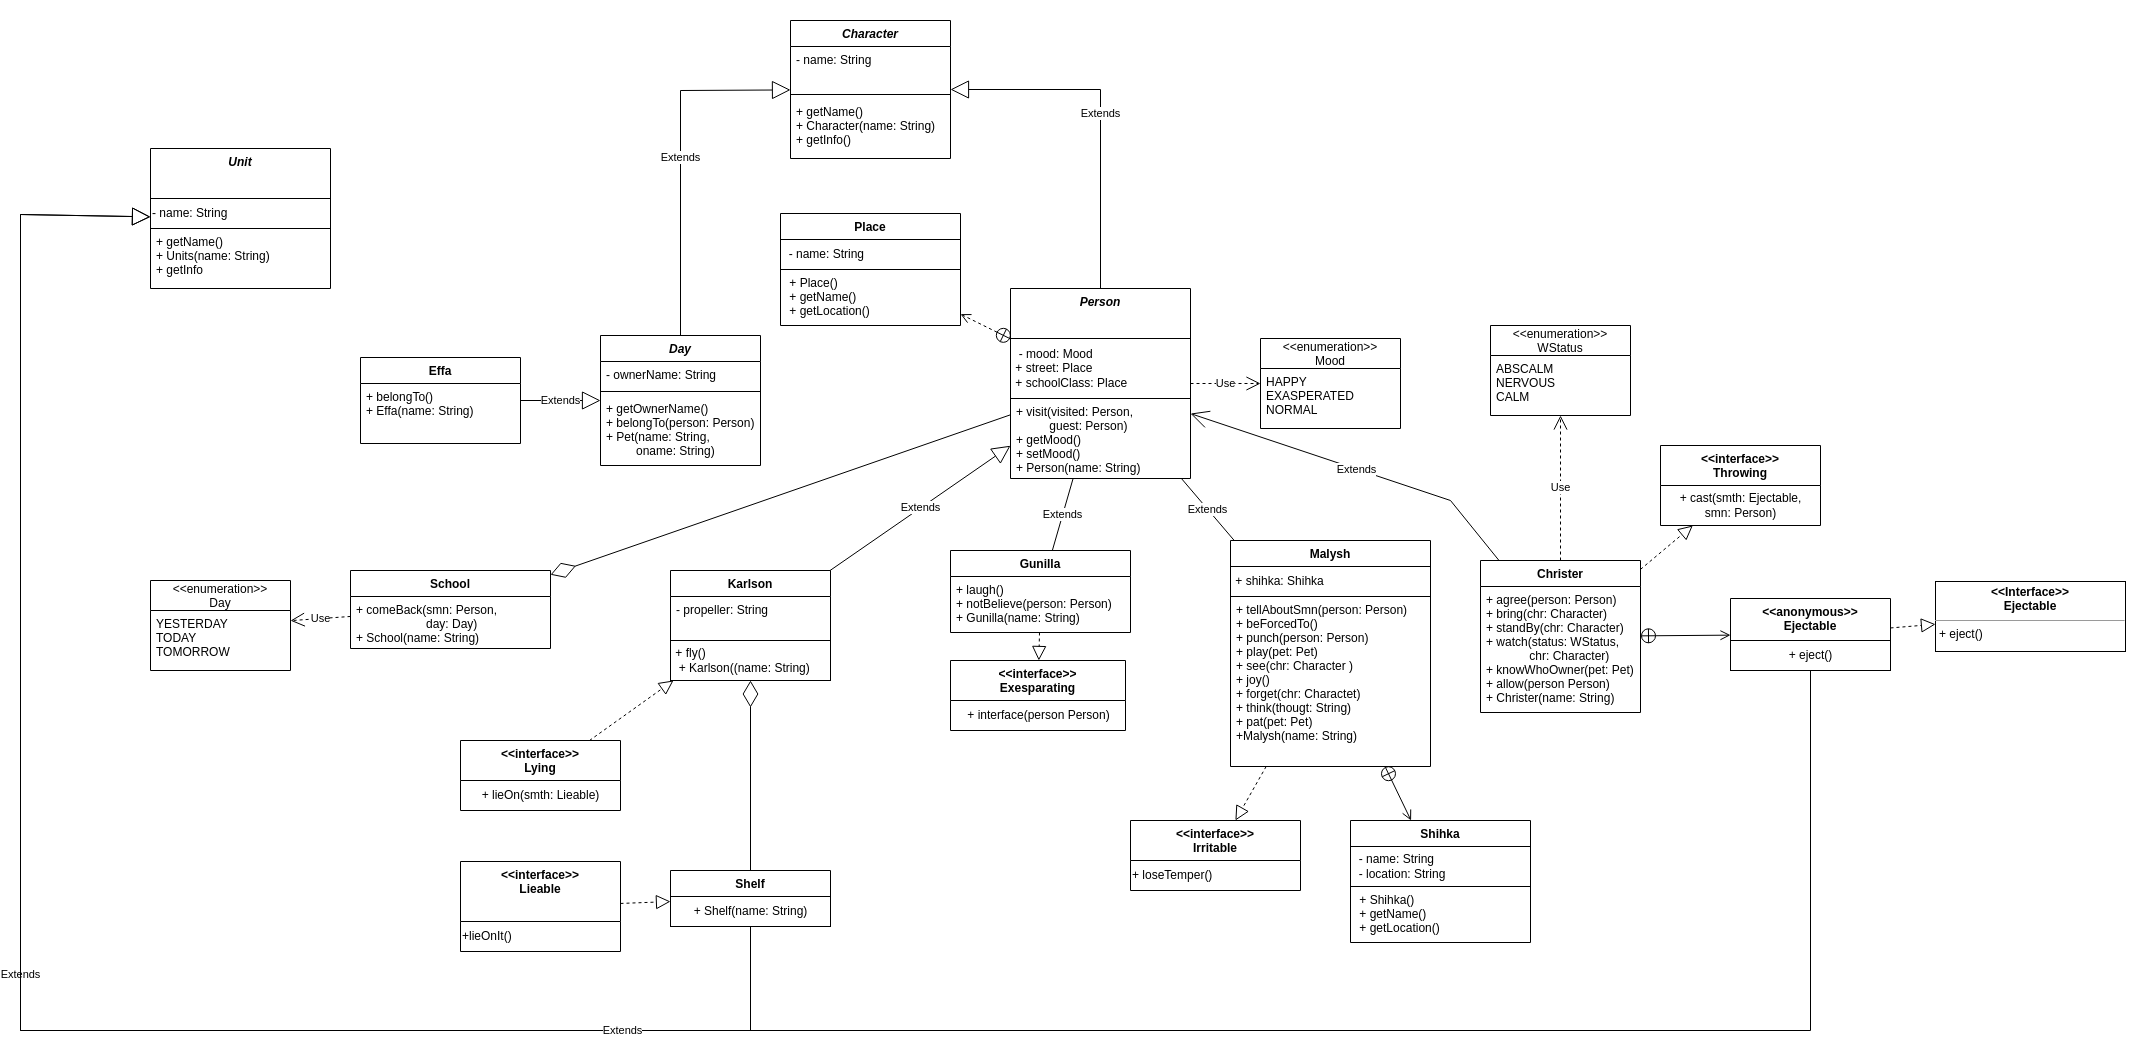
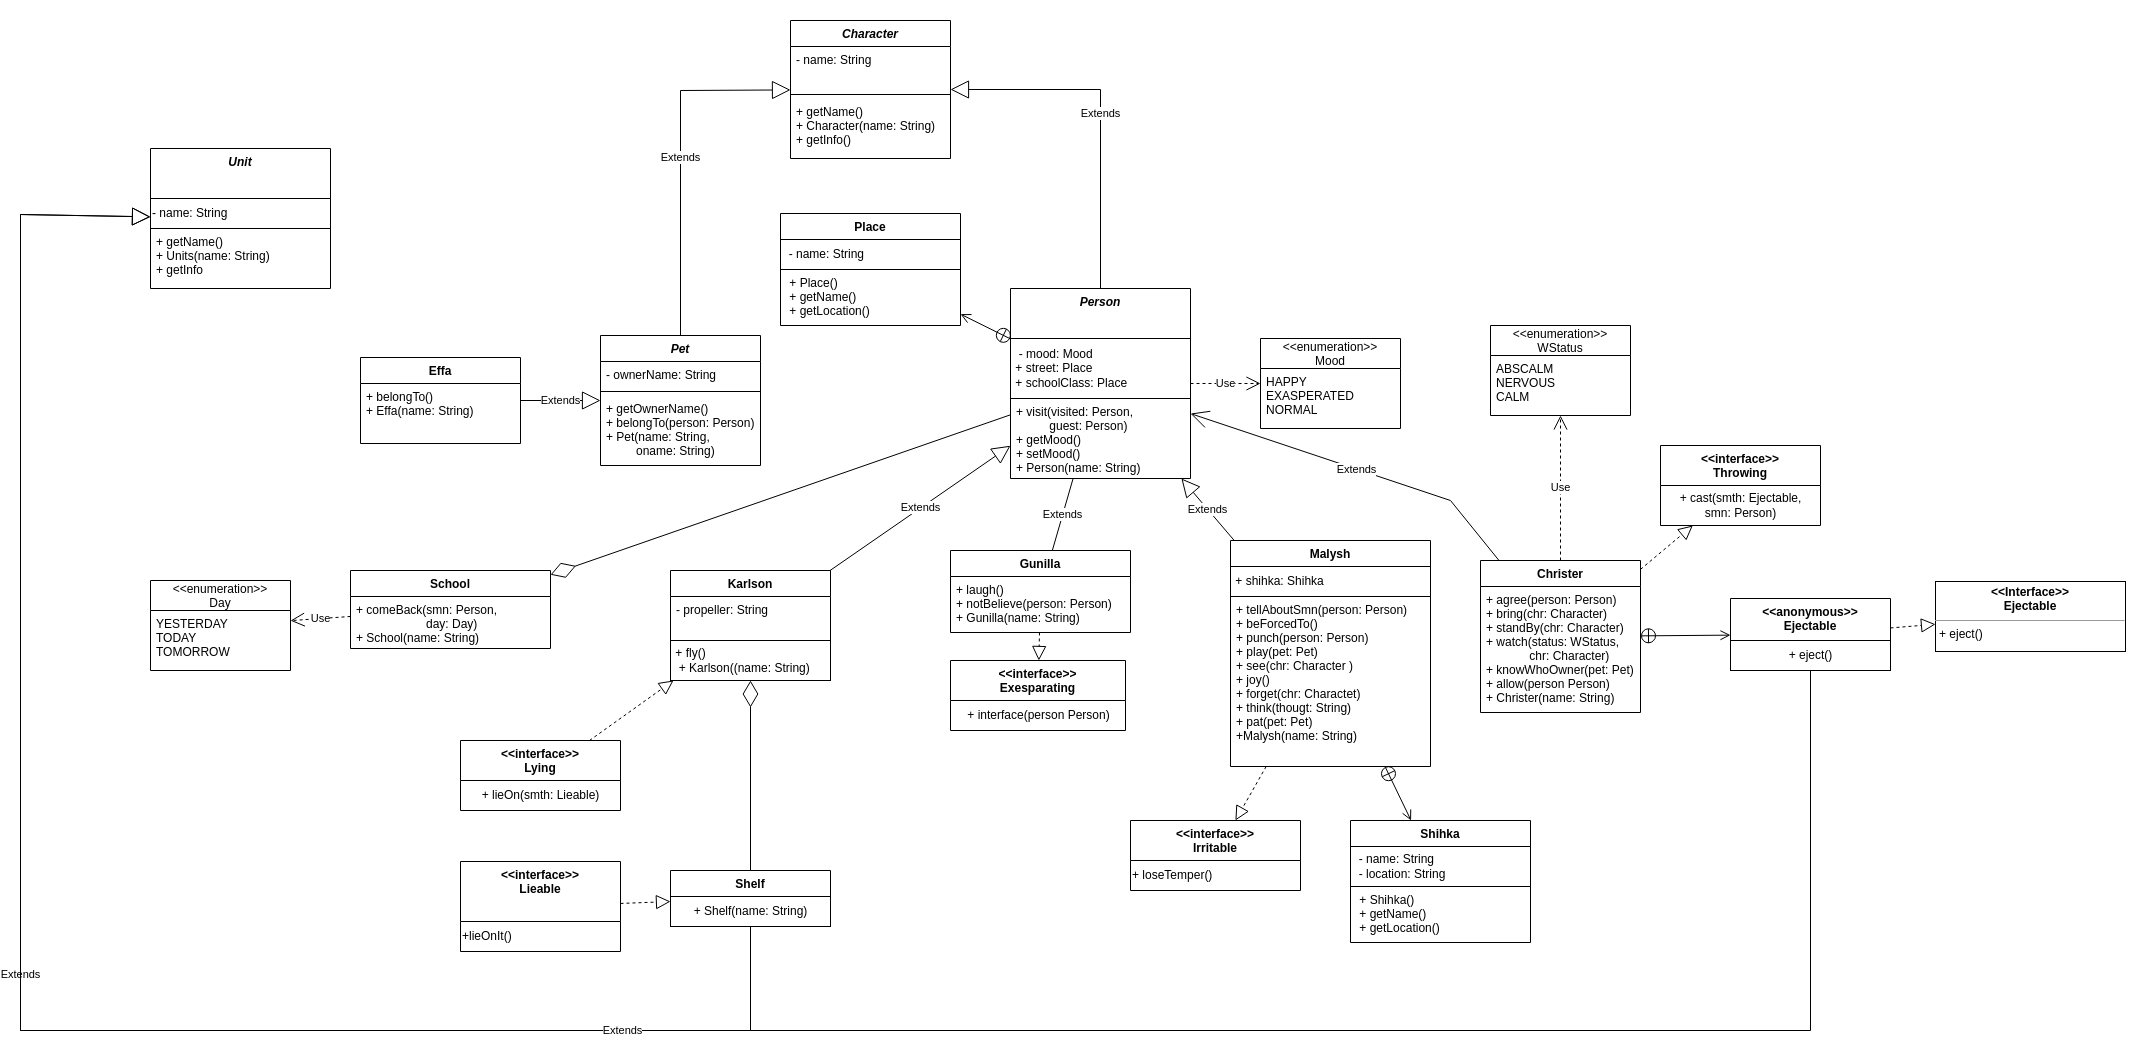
edge "Place" -- "Person": style dashed -> solid
node "Day": label "Day" -> "Pet"
edge "Person" -- "Malysh": arrowhead none -> block
